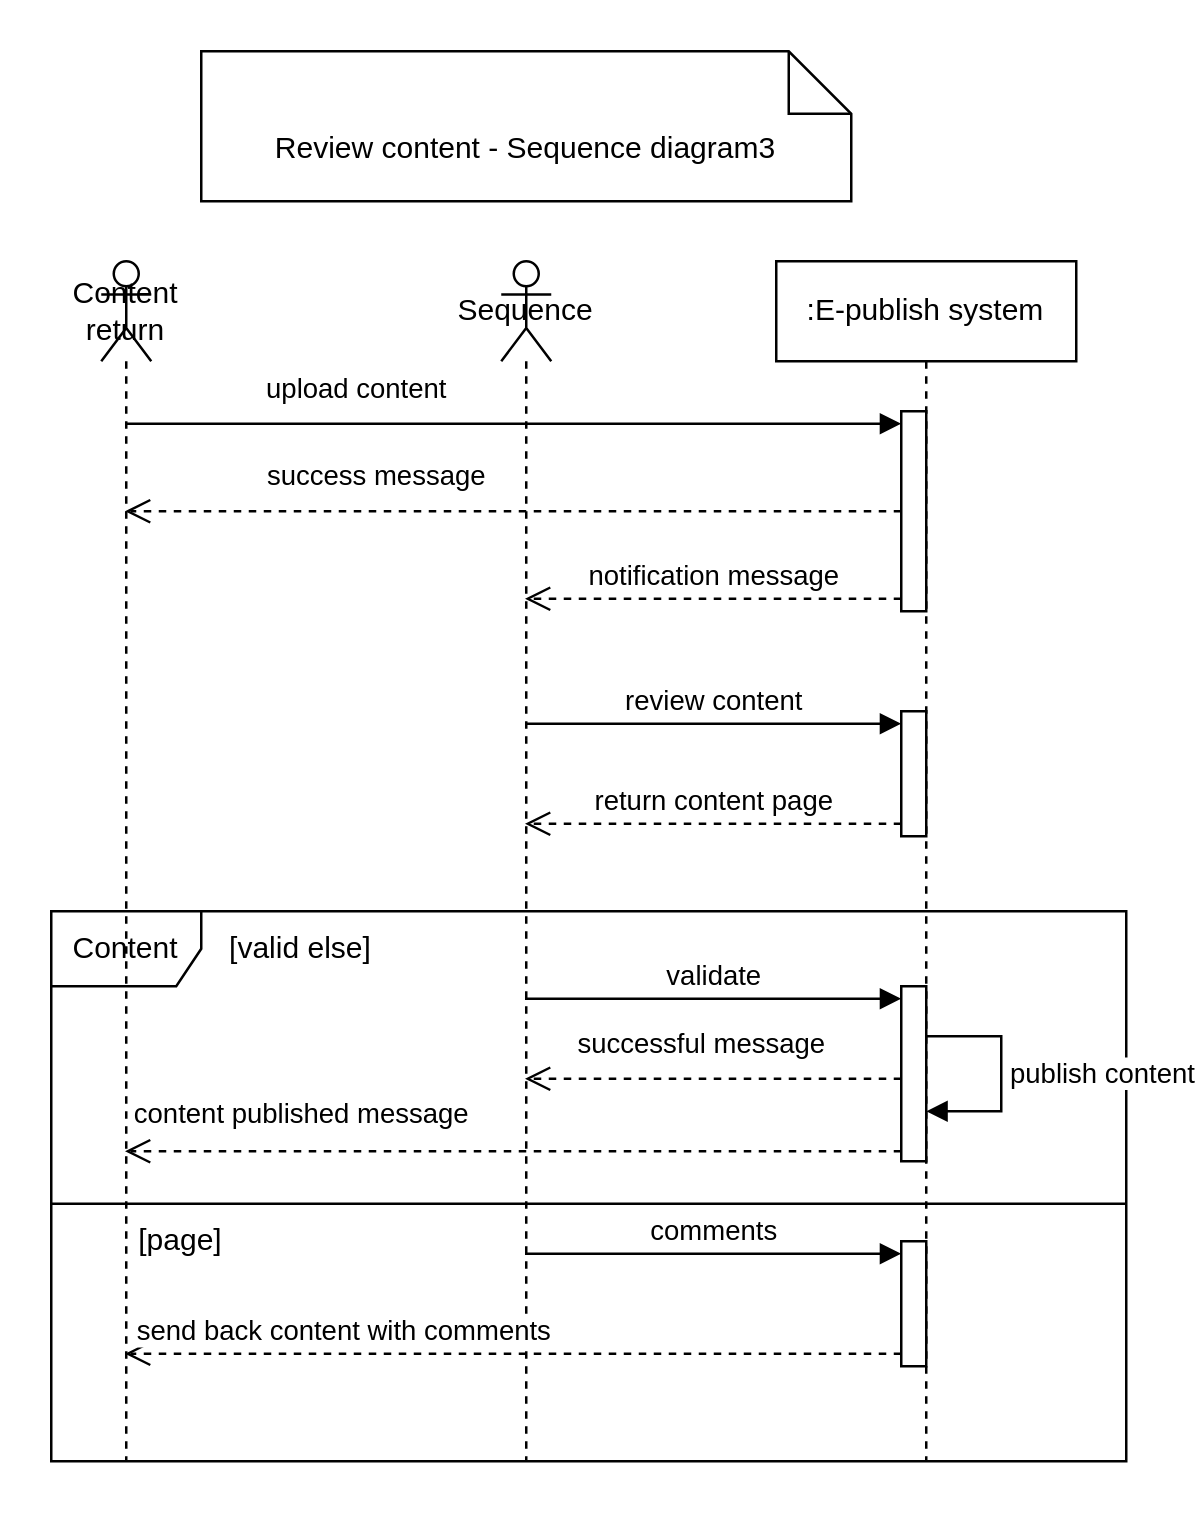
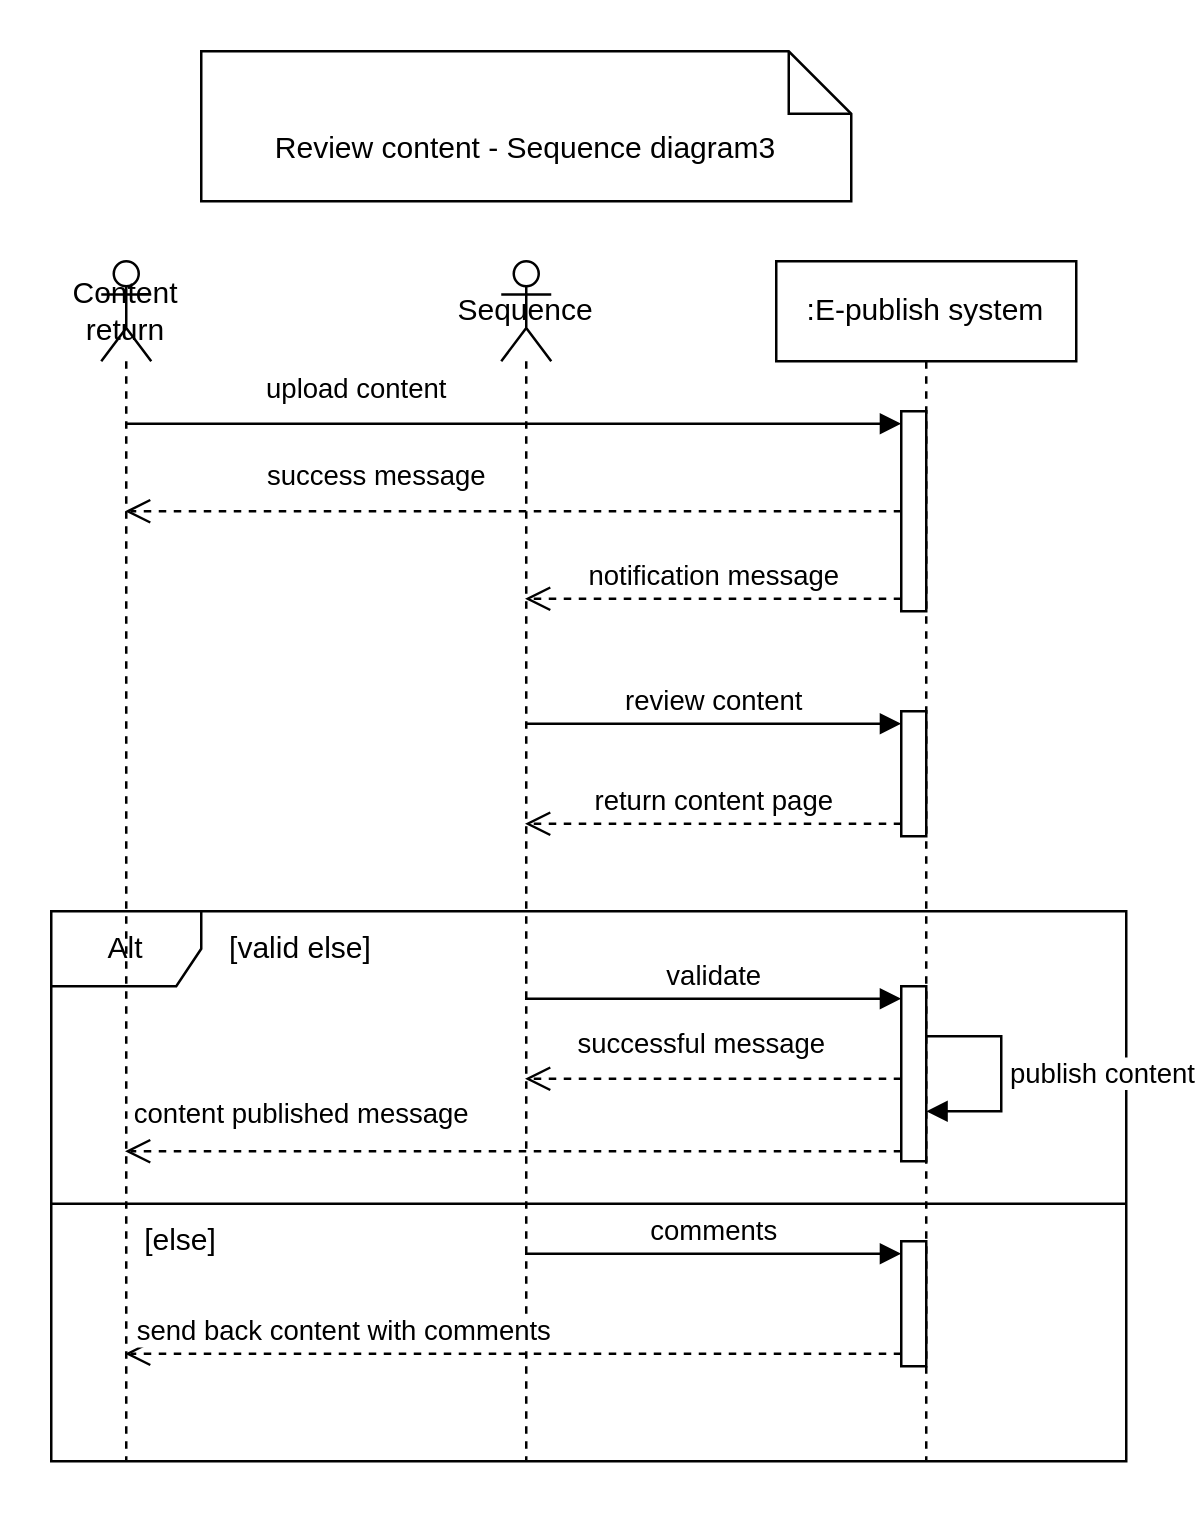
node "Content": label "Content" -> "Alt"
node "[page]": label "[page]" -> "[else]"
